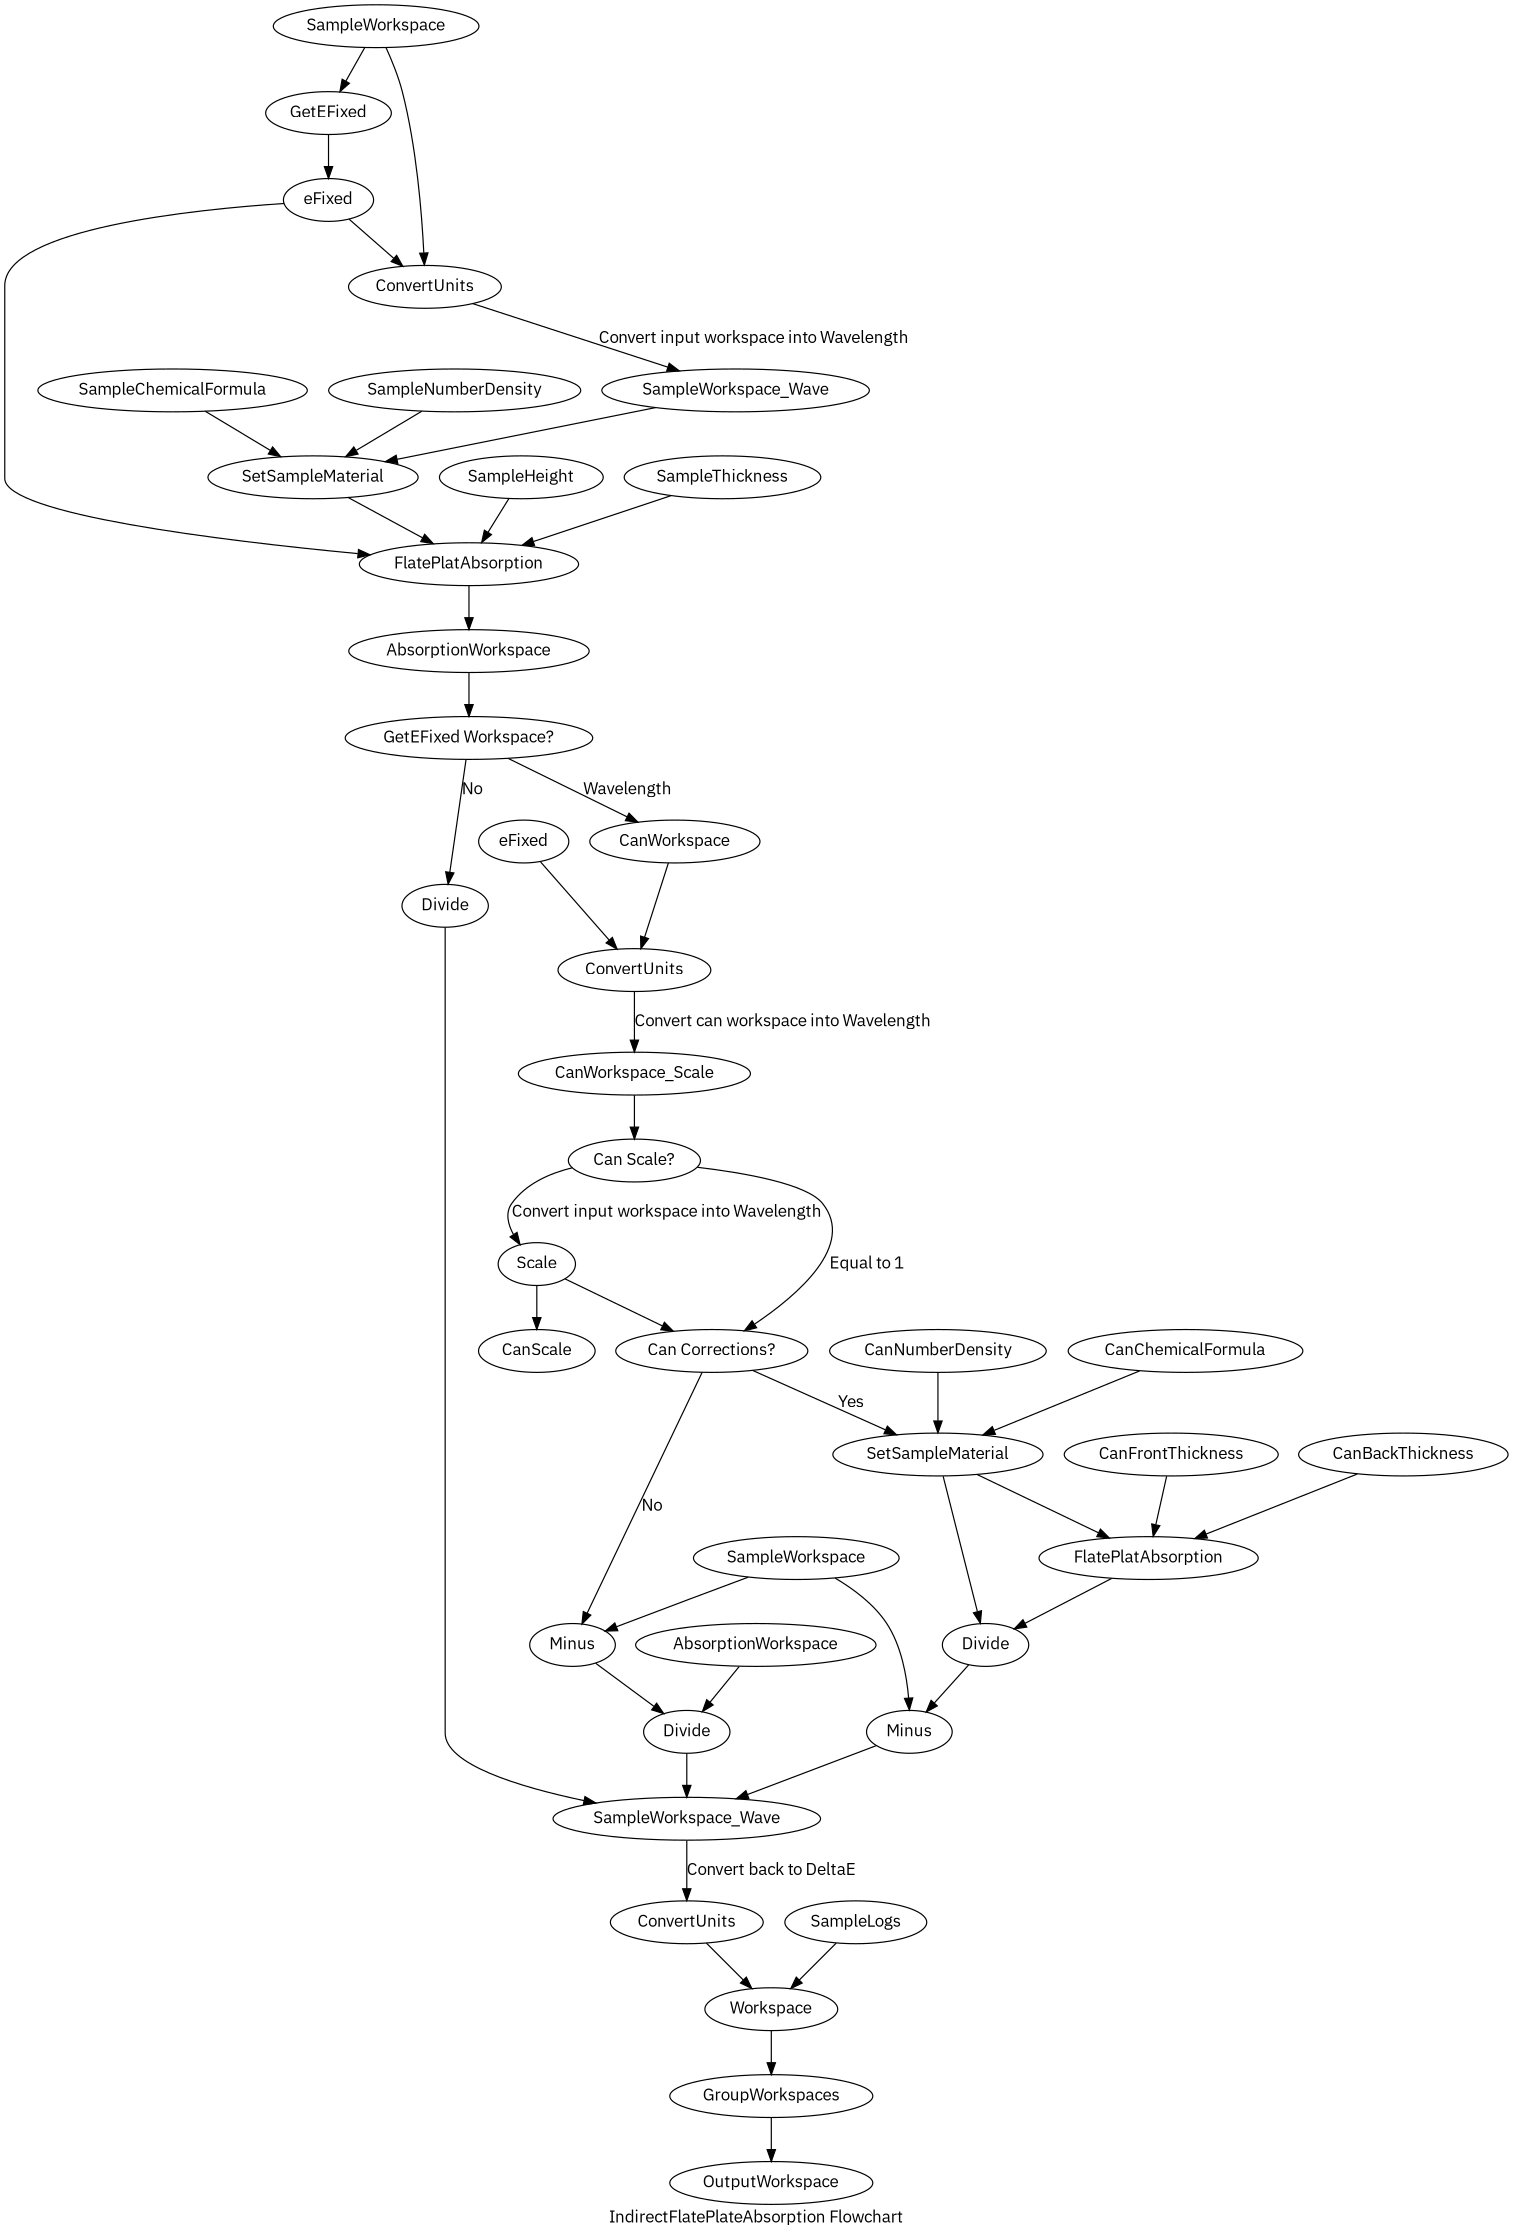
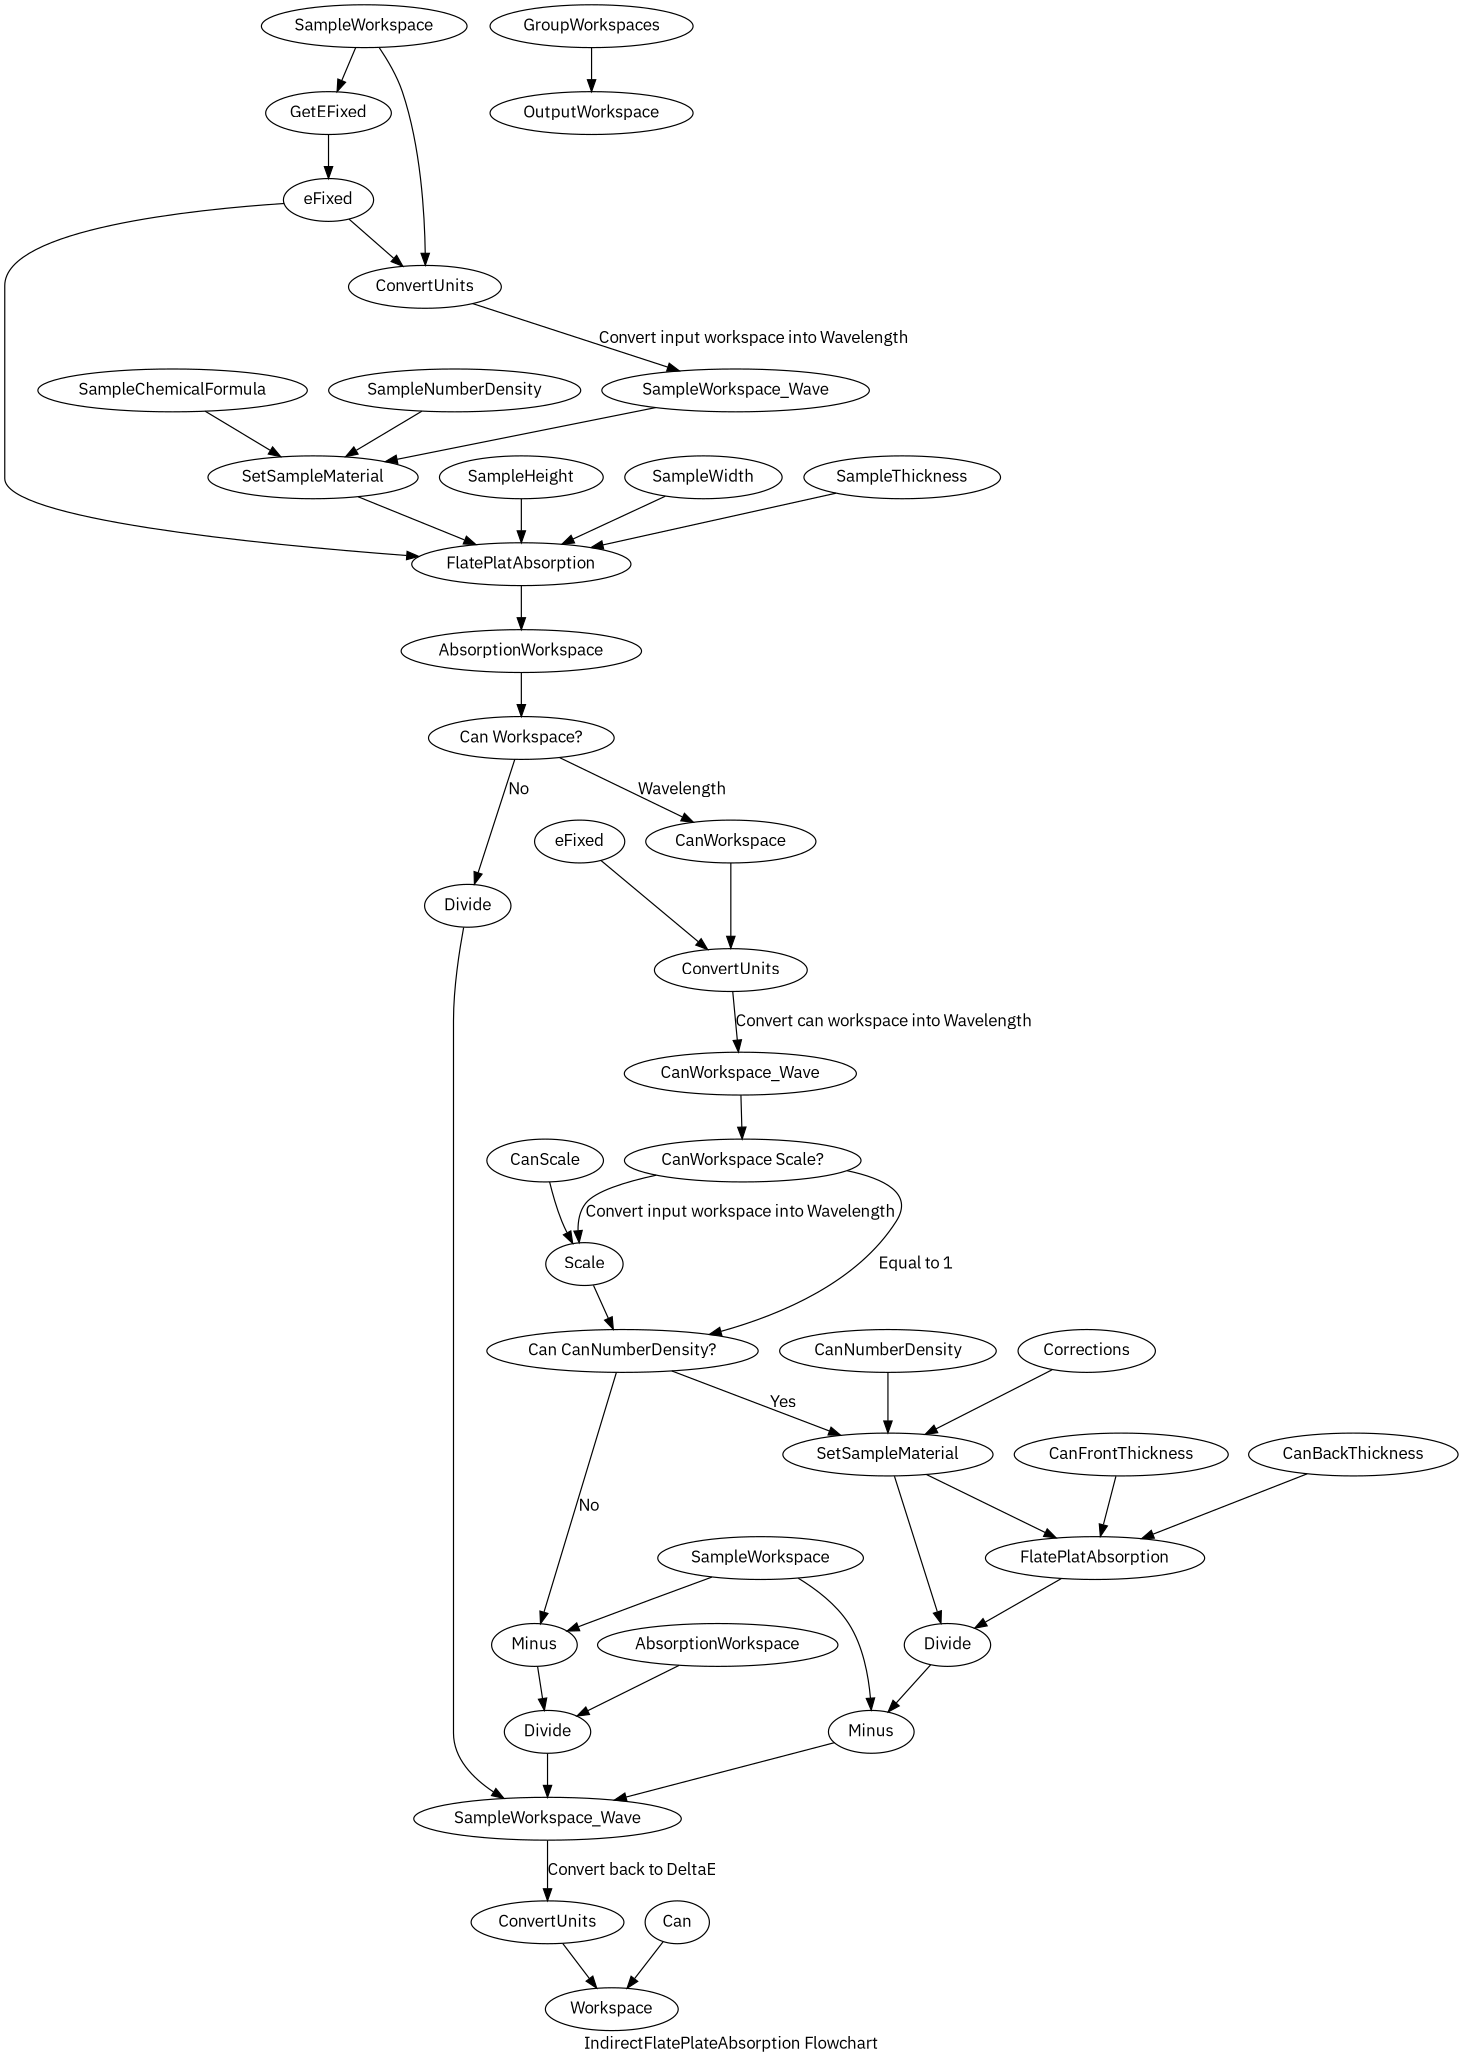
node "SampleWidth": added
node "GetEFixed Workspace?": label "GetEFixed Workspace?" -> "Can Workspace?"
node "CanWorkspace_Scale": label "CanWorkspace_Scale" -> "CanWorkspace_Wave"
node "Can Scale?": label "Can Scale?" -> "CanWorkspace Scale?"
edge "Scale" -> "CanScale": reversed
node "Can Corrections?": label "Can Corrections?" -> "Can CanNumberDensity?"
node "CanChemicalFormula": label "CanChemicalFormula" -> "Corrections"
node "SampleLogs": label "SampleLogs" -> "Can"
edge "Workspace" -> "GroupWorkspaces": removed
